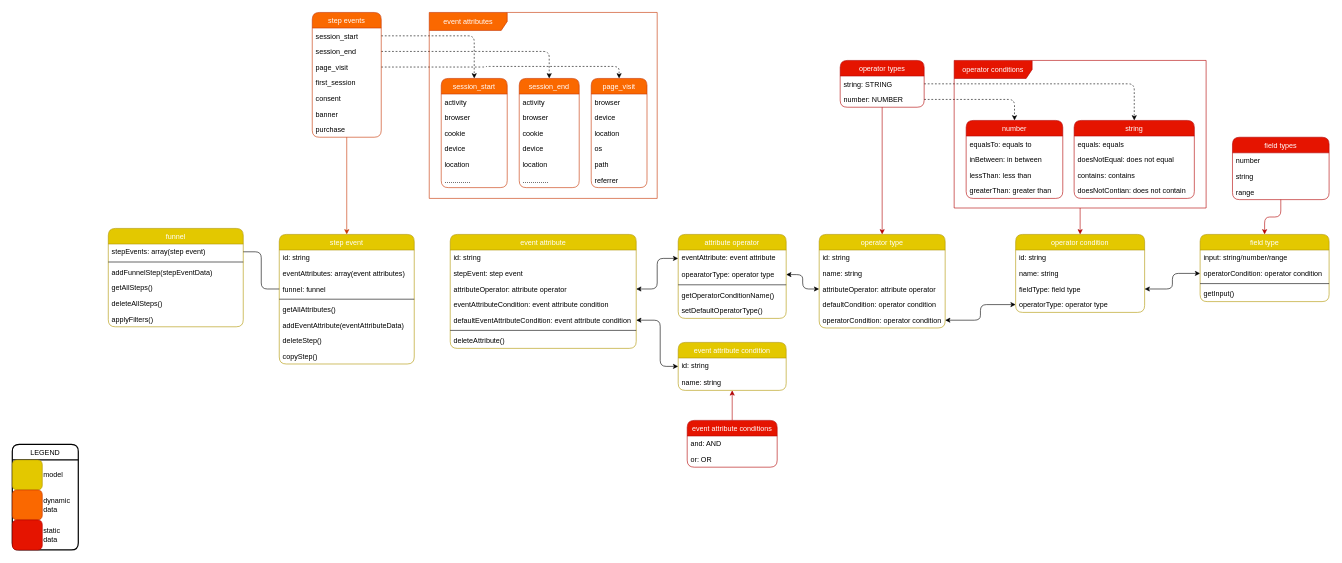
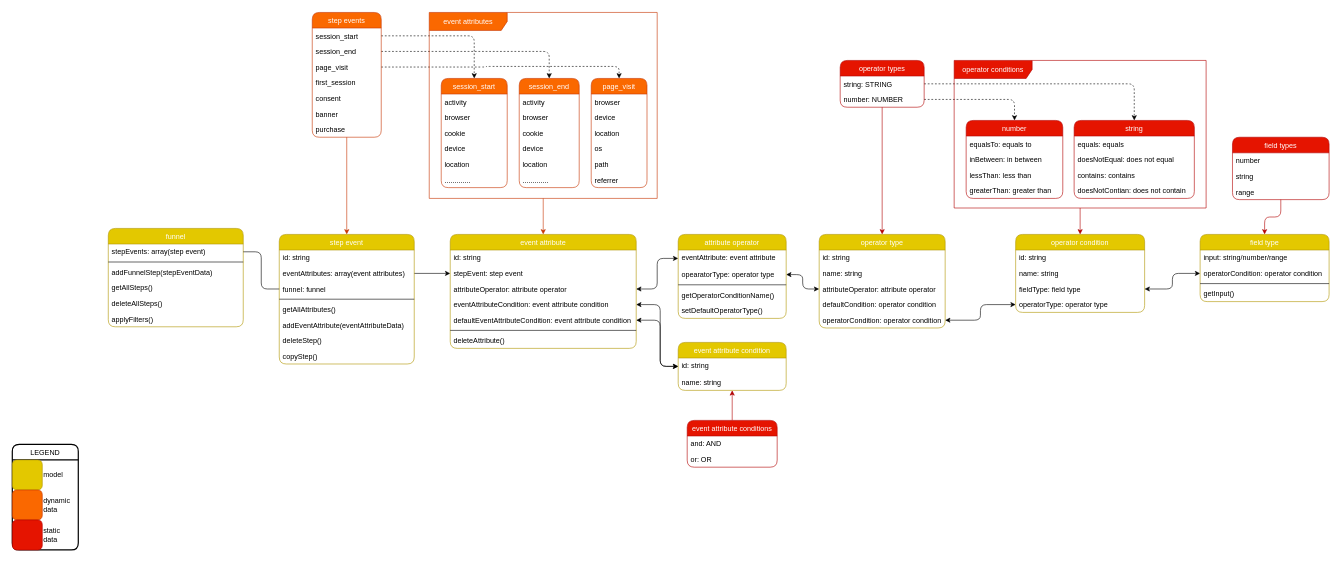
edge "event attributes" -> "event attribute": added
edge "eventAttributes: array(event attributes)" -> "stepEvent: step event": added
edge "eventAttributeCondition: event attribute condition" -- "event attribute condition": added
